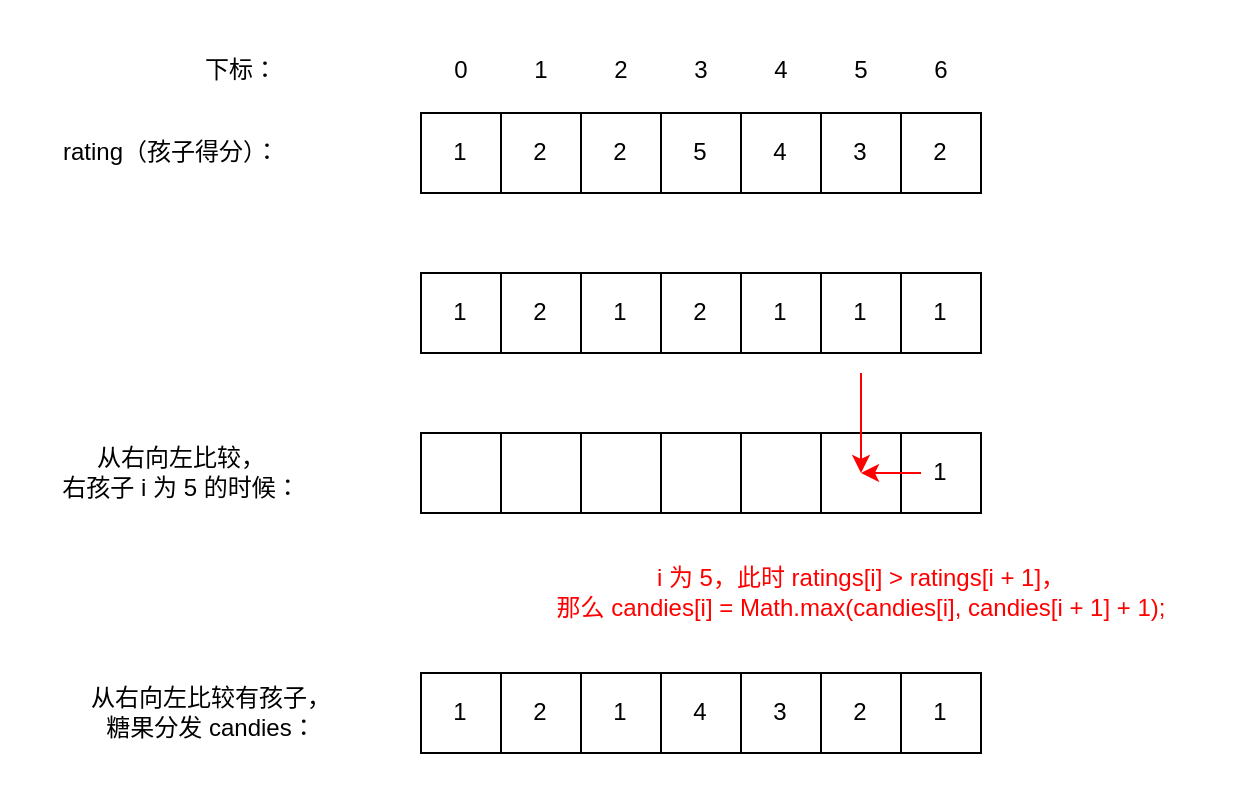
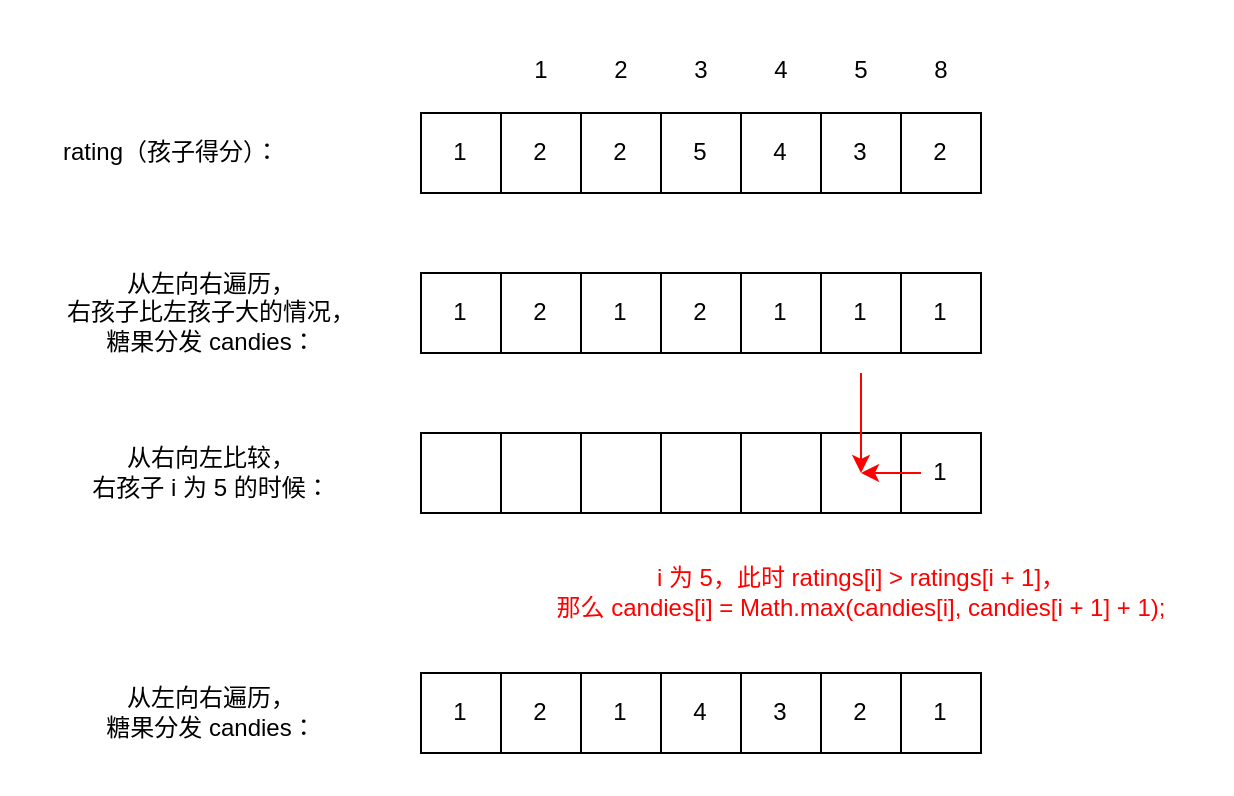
node "下标：": removed
node "0": removed
node "6": label "6" -> "8"
node "从左向右遍历， 右孩子比左孩子大的情况， 糖果分发 candies：": added
node "从右向左比较， 右孩子 i 为 5 的时候：": moved (181, 473) -> (211, 473)
node "从右向左比较有孩子， 糖果分发 candies：": label "从右向左比较有孩子， 糖果分发 candies：" -> "从左向右遍历， 糖果分发 candies："
